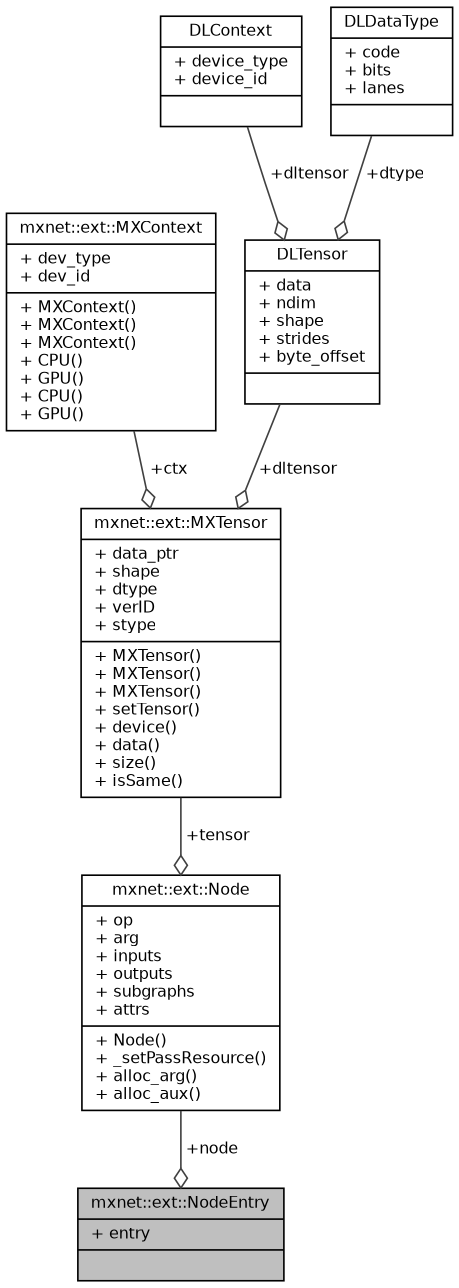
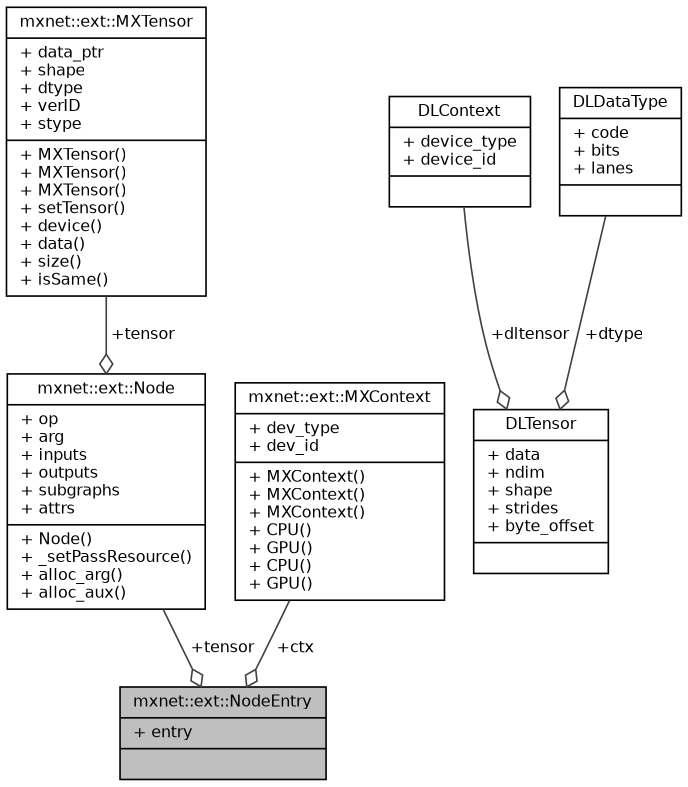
edge "DLTensor" -> "mxnet::ext::MXTensor": removed, label "+dltensor"
edge "mxnet::ext::MXContext" -> "mxnet::ext::MXTensor": now "mxnet::ext::MXContext" -> "mxnet::ext::NodeEntry"
edge "mxnet::ext::Node" -> "mxnet::ext::NodeEntry": label " +node" -> " +tensor"
